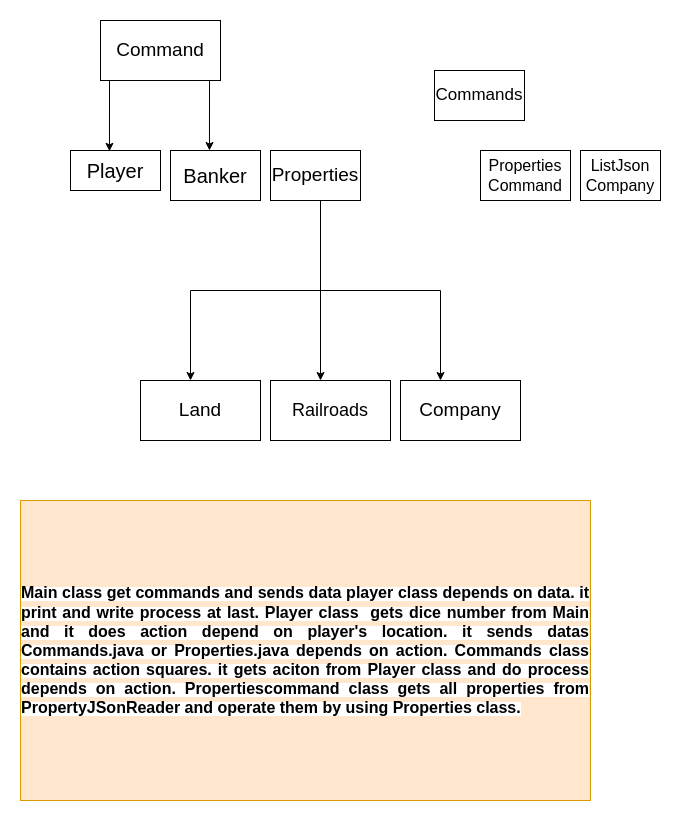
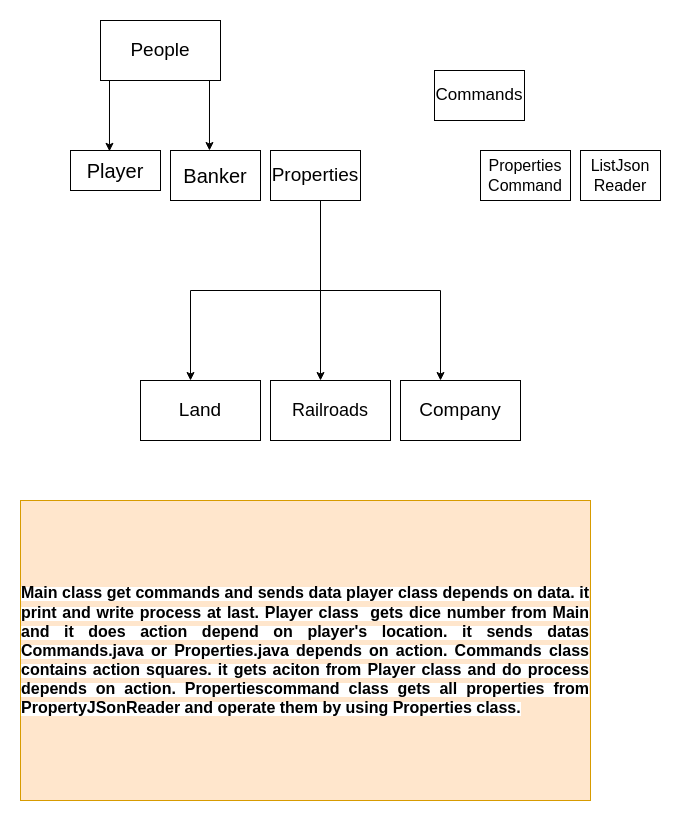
node "Command": label "Command" -> "People"
node "ListJson Company": label "ListJson Company" -> "ListJson Reader"
